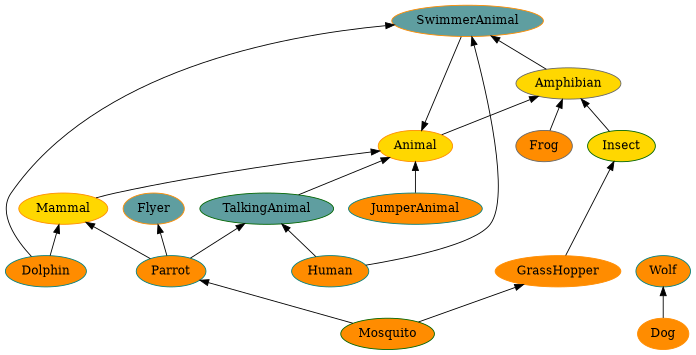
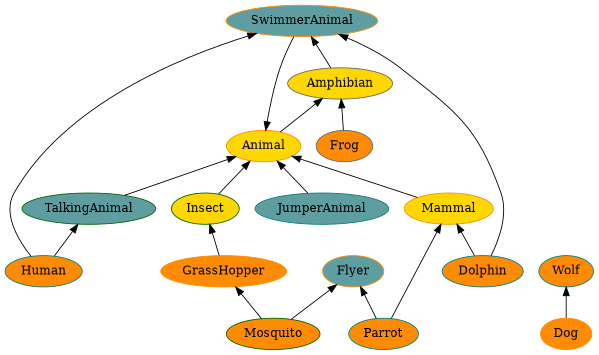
edge "Insect" -> "Amphibian": now "Insect" -> "Animal"
node "JumperAnimal": fillcolor darkorange -> cadetblue
edge "Parrot" -> "TalkingAnimal": removed
edge "Mosquito" -> "Parrot": now "Mosquito" -> "Flyer"
